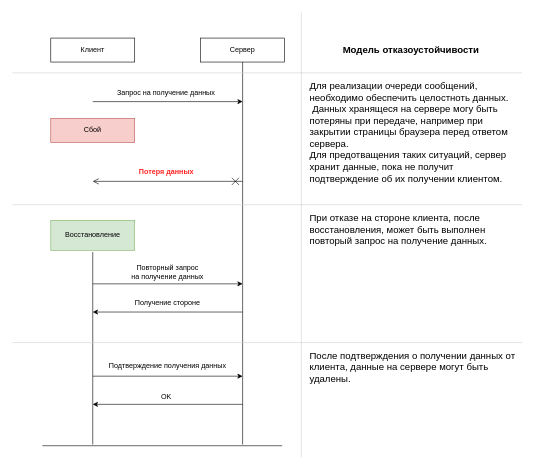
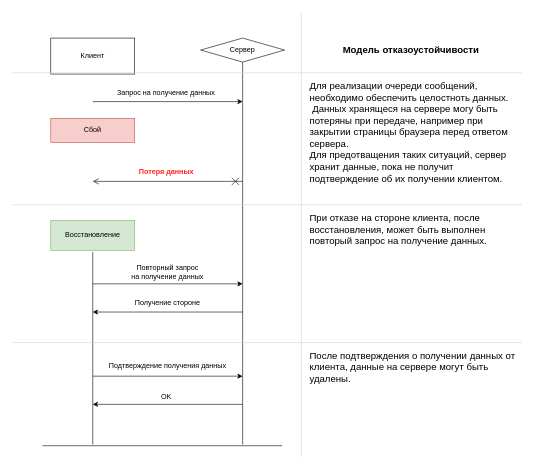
node "Клиент": size 84x24 -> 84x36
node "Сервер": shape rectangle -> diamond
